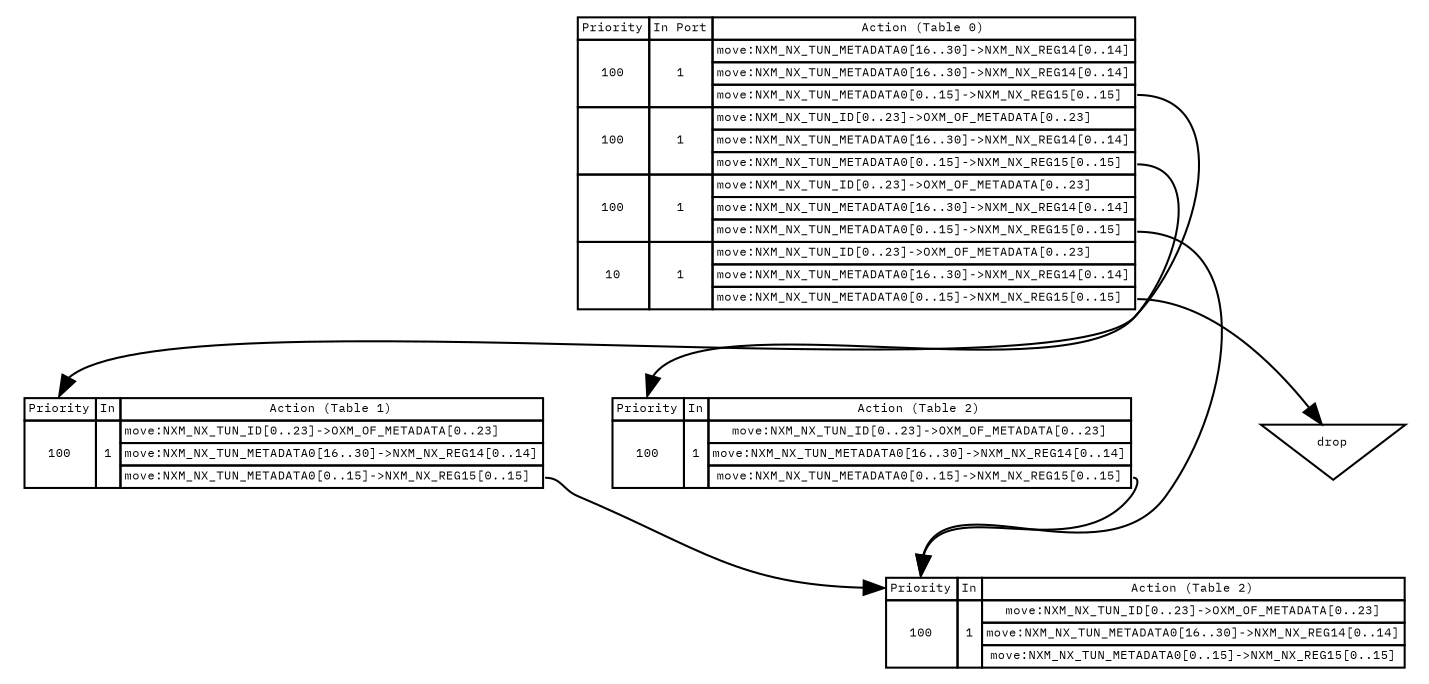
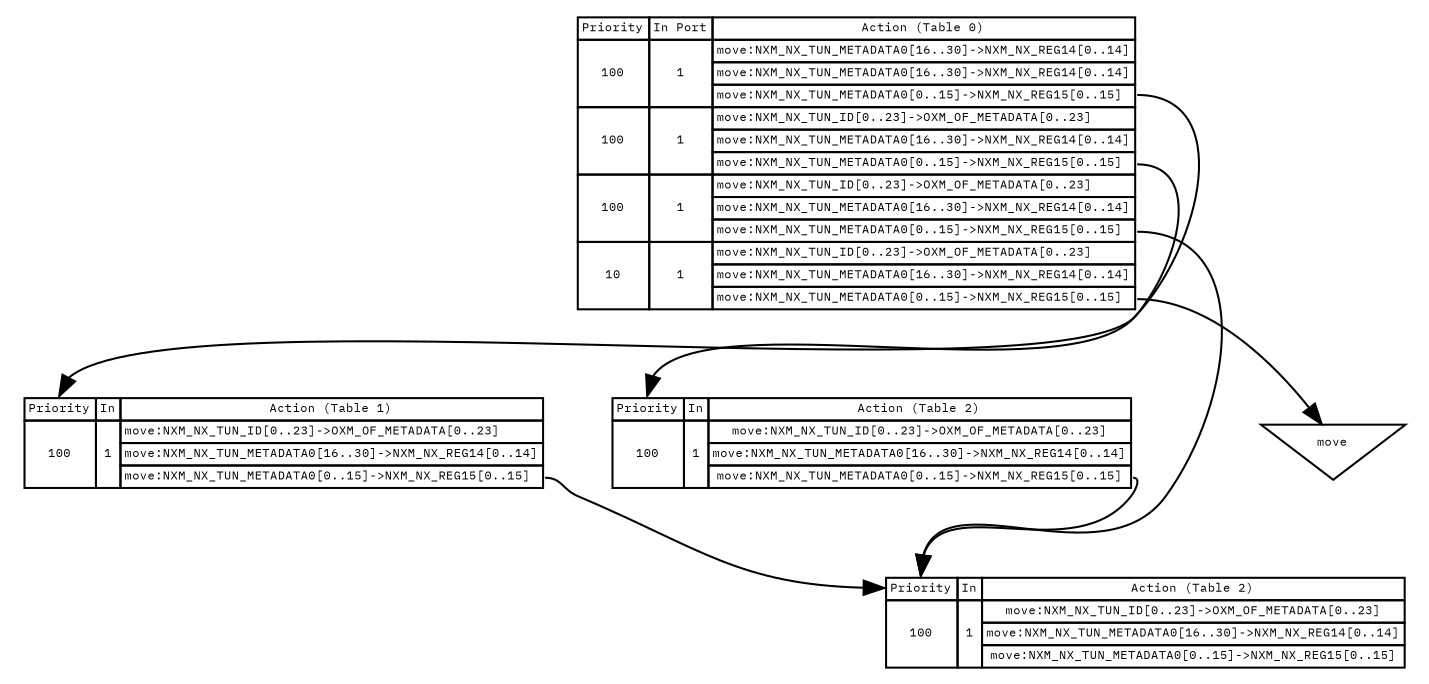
node "drop": label "drop" -> "move"
